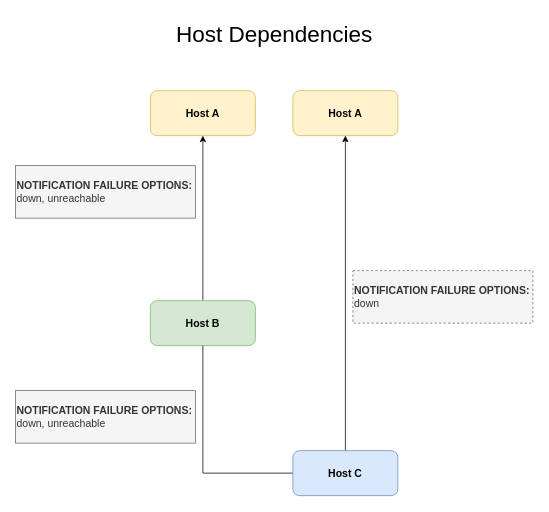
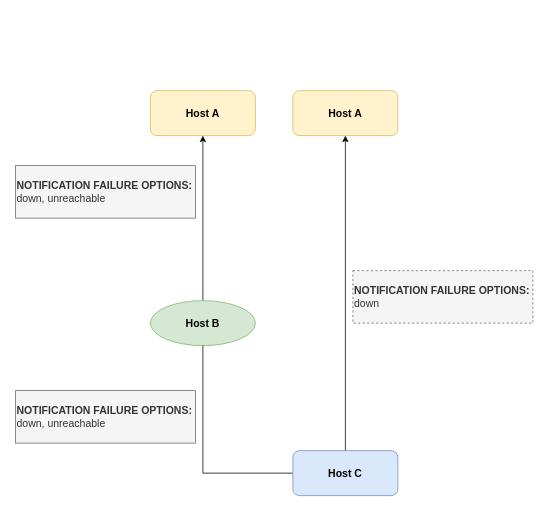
node "Host Dependencies": removed
node "Host B": shape rounded rectangle -> ellipse
